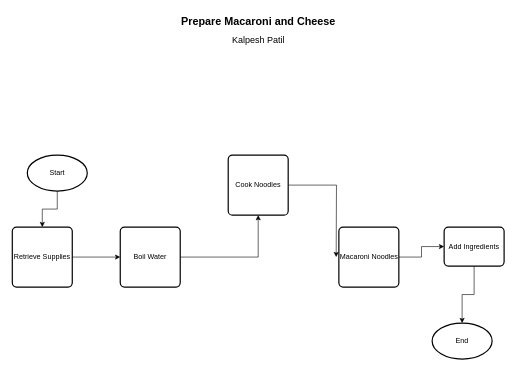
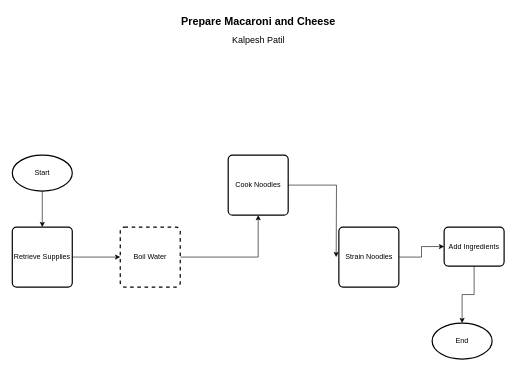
node "Start": moved (57, 173) -> (42, 173)
node "Boil Water": style solid -> dashed
node "Macaroni Noodles": label "Macaroni Noodles" -> "Strain Noodles"
